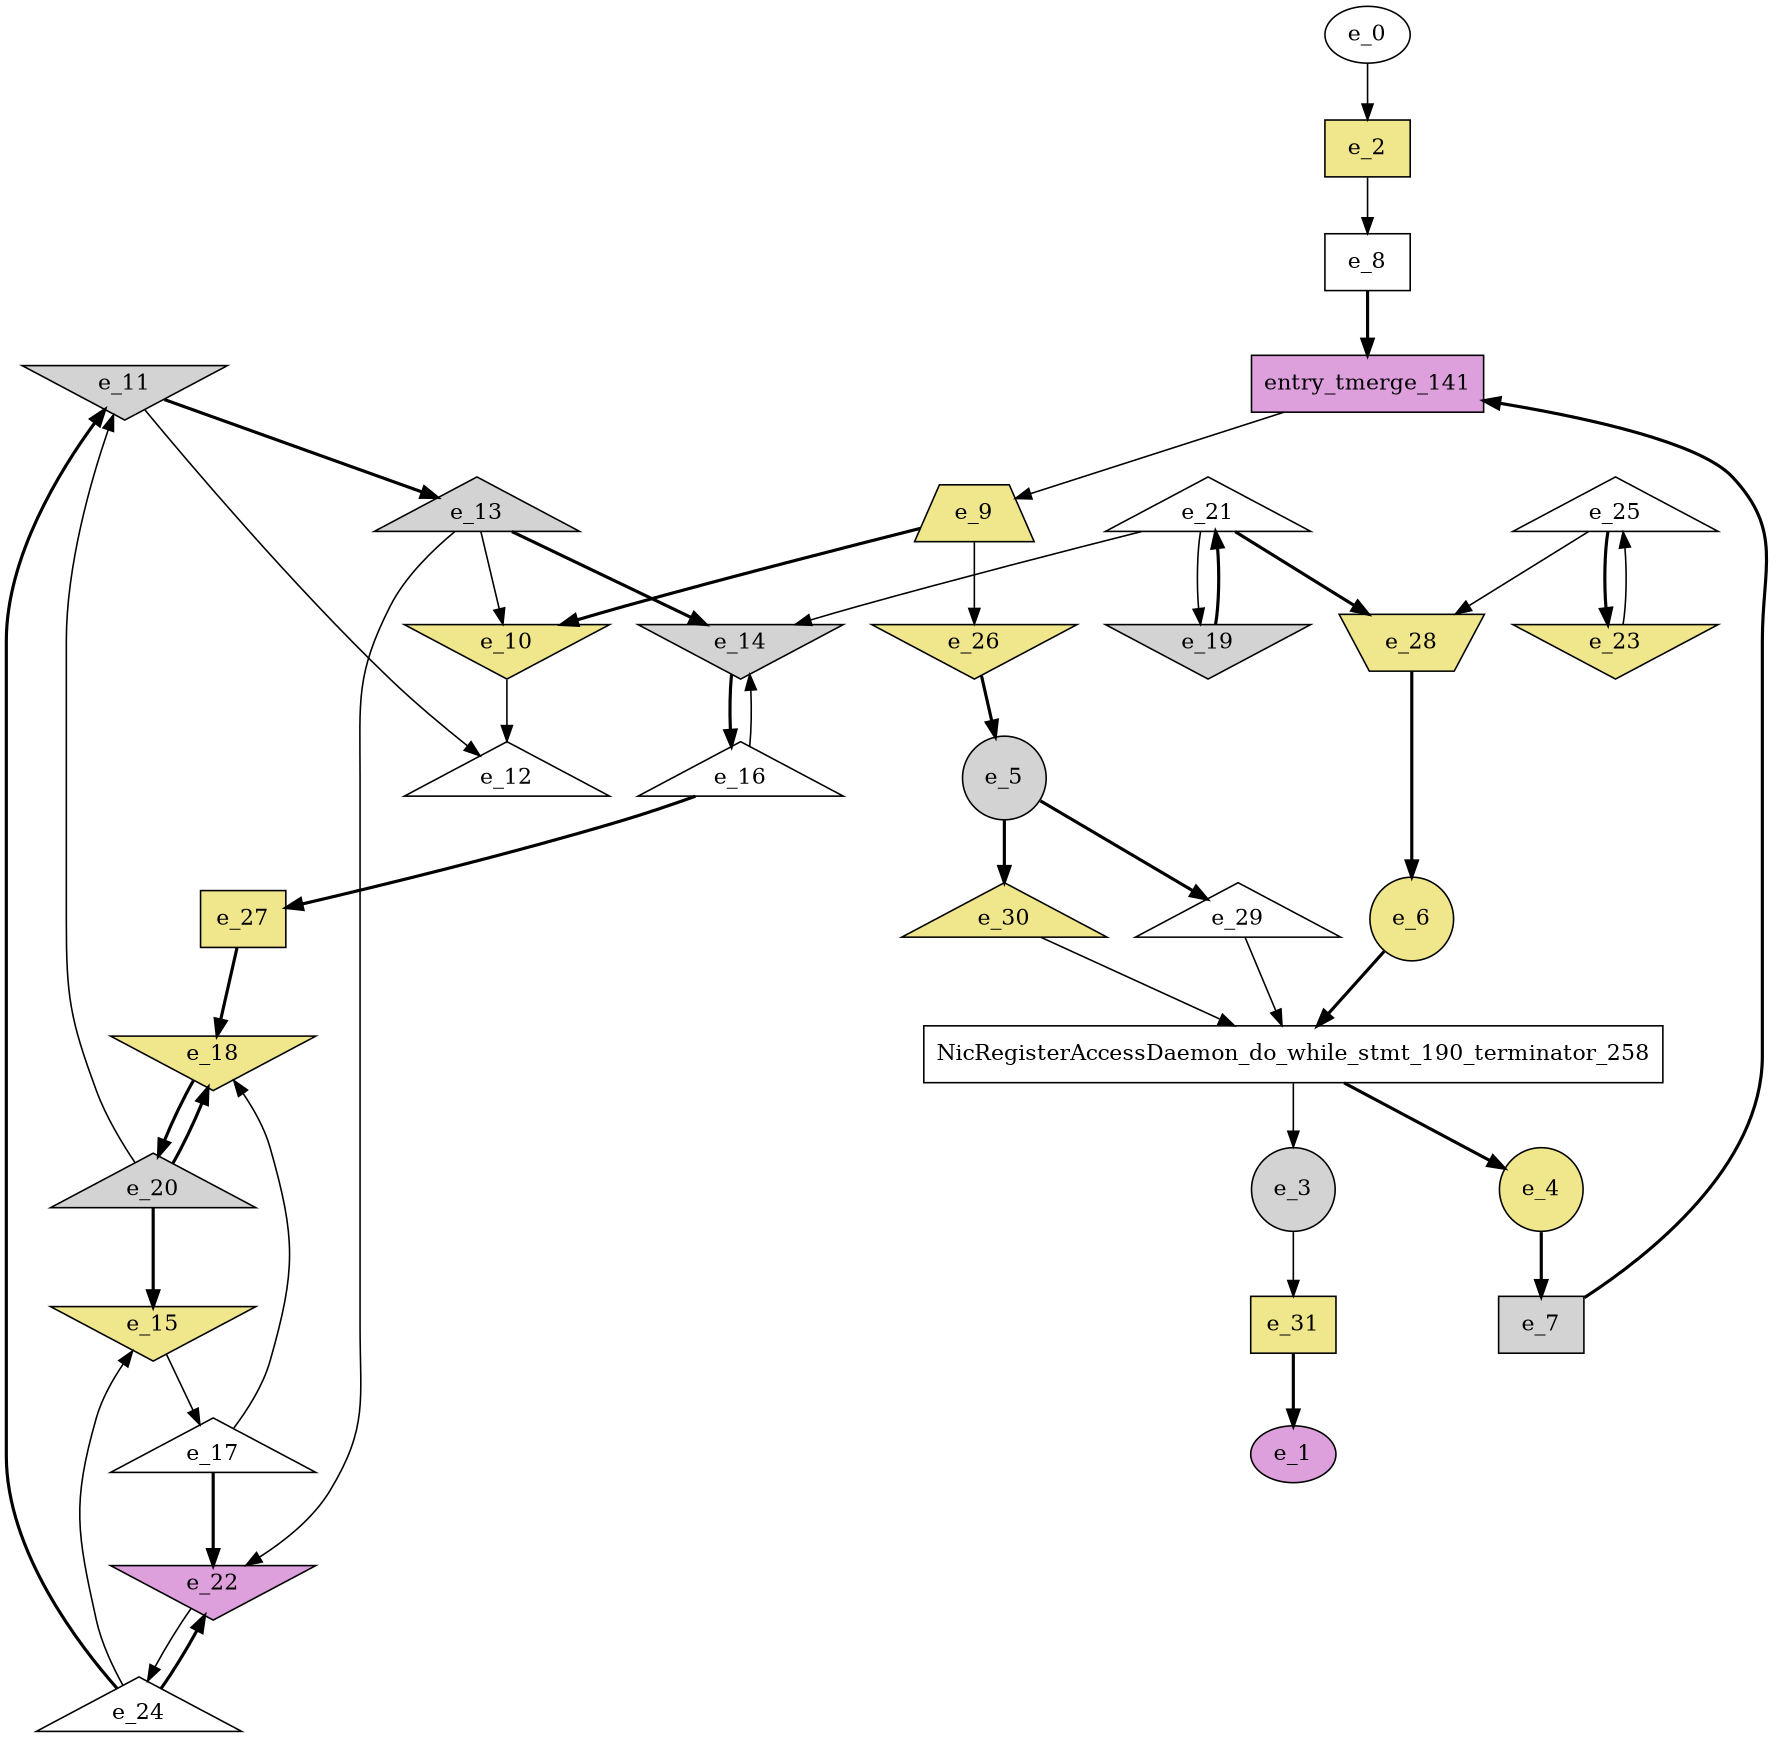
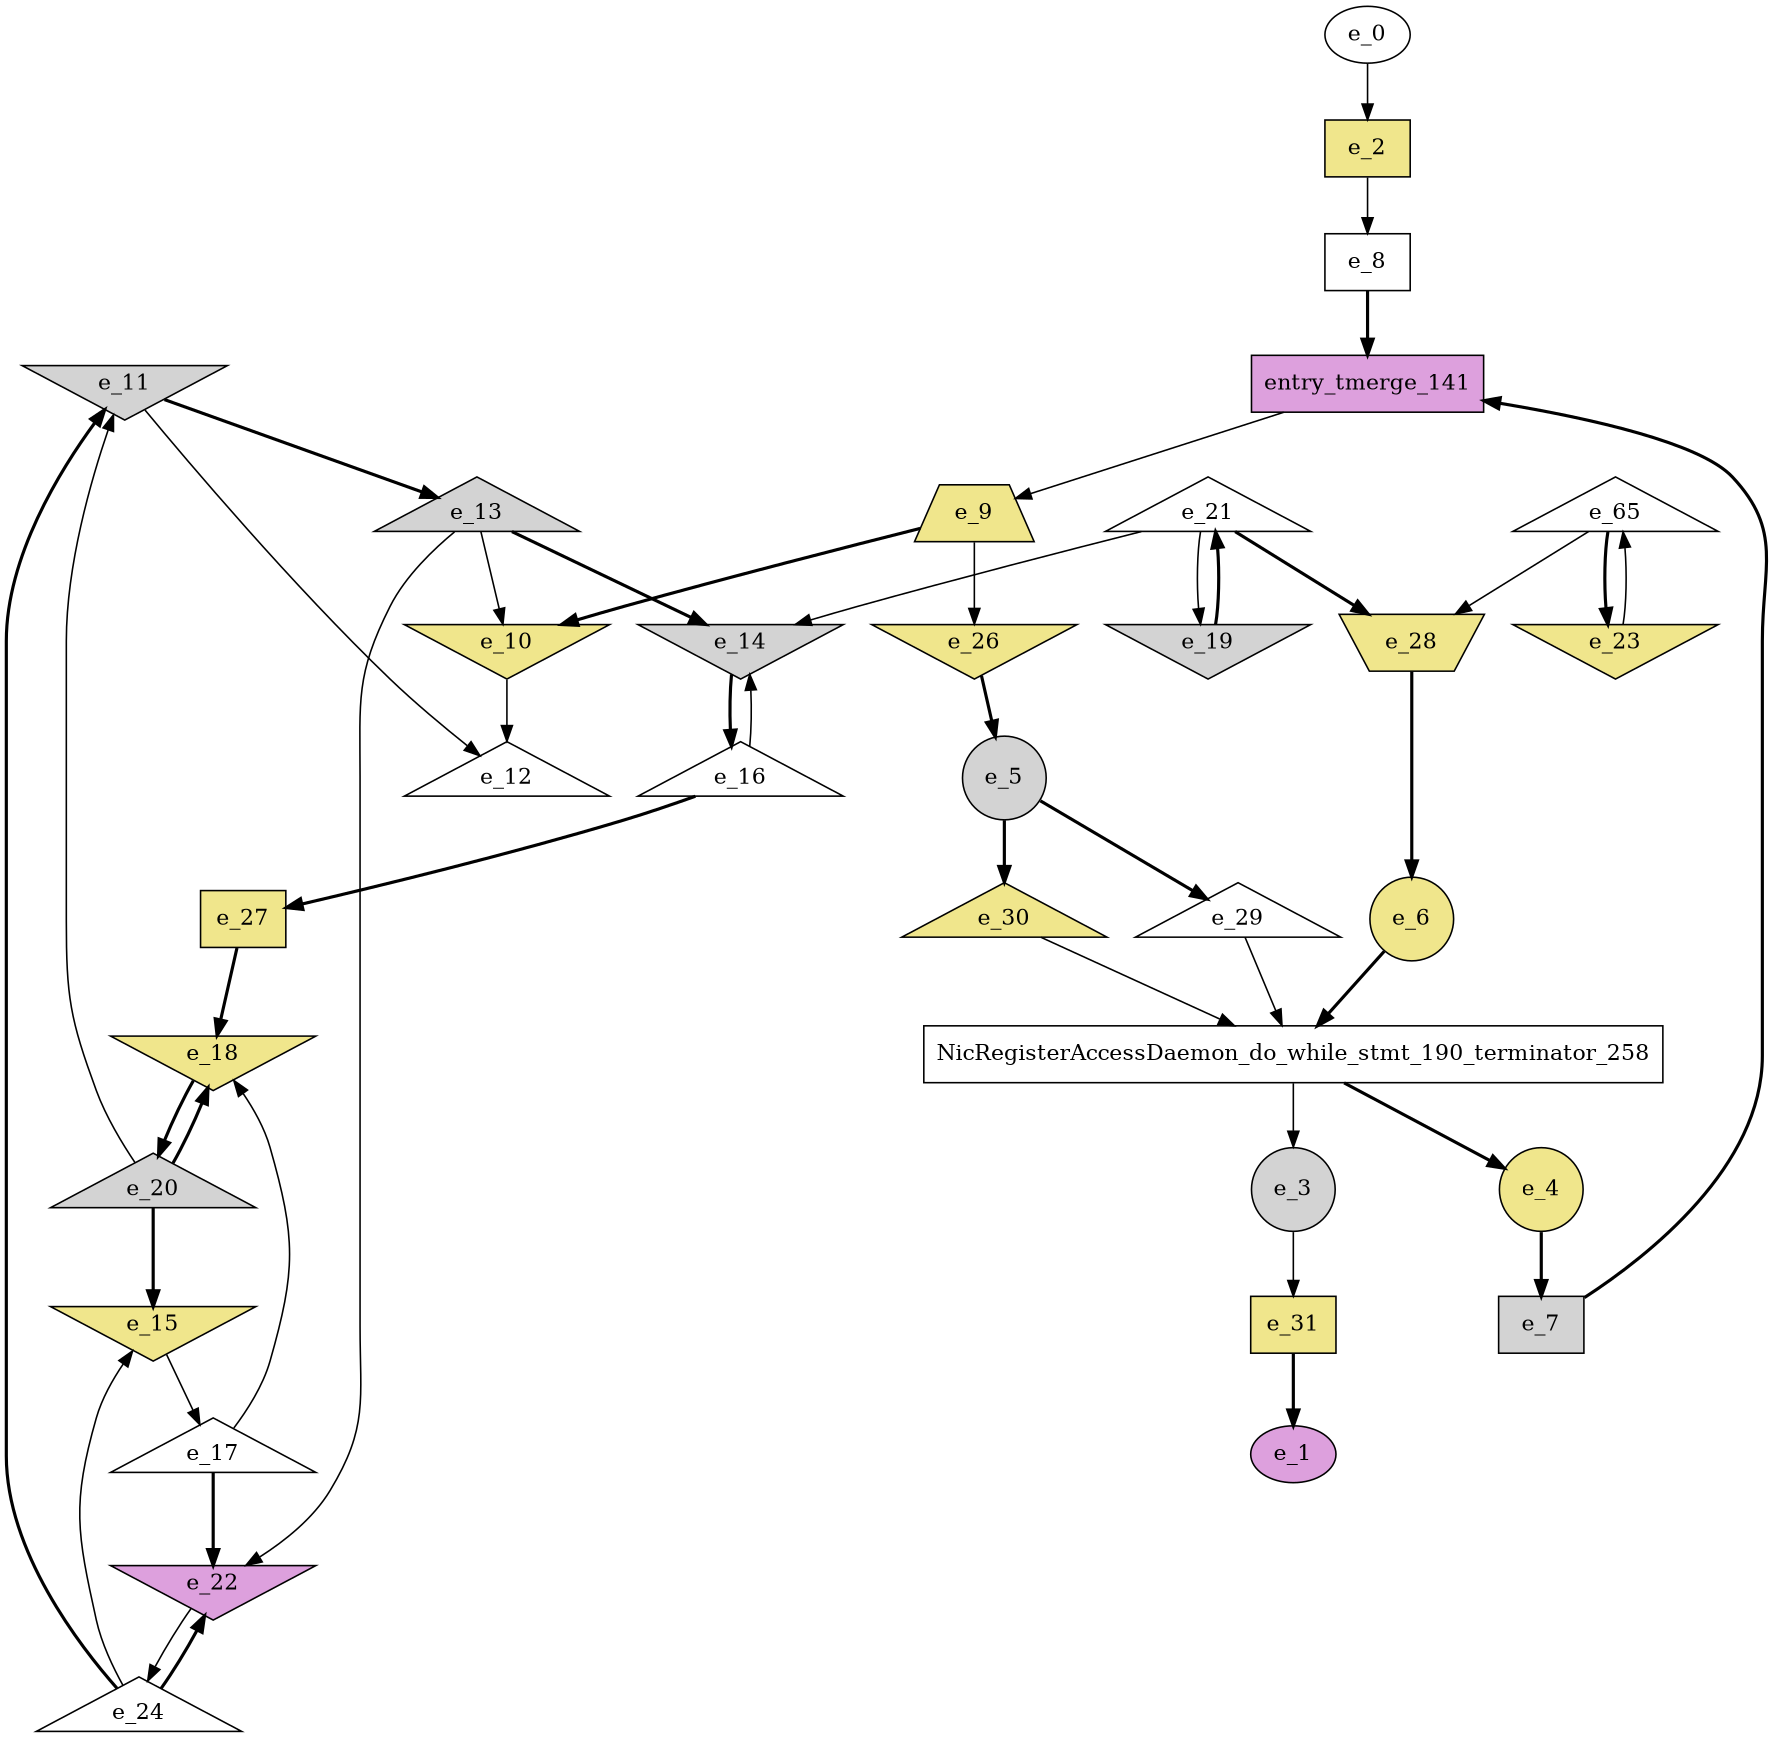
node "e_25": label "e_25" -> "e_65"
